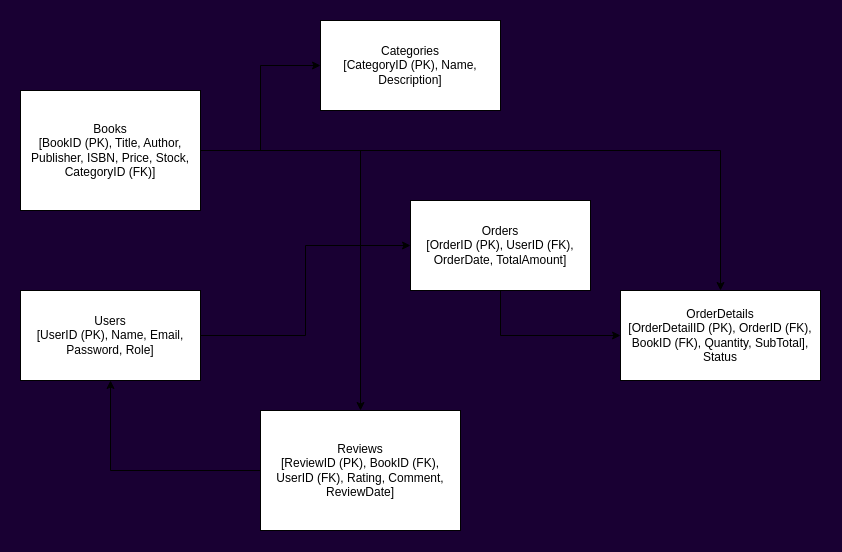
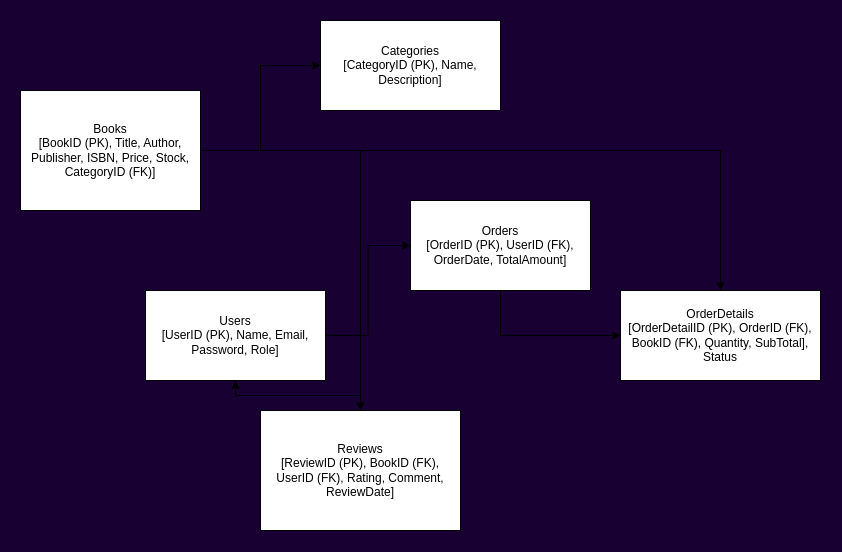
node "Users [UserID (PK), Name, Email, Password, Role]": moved (111, 336) -> (236, 336)
